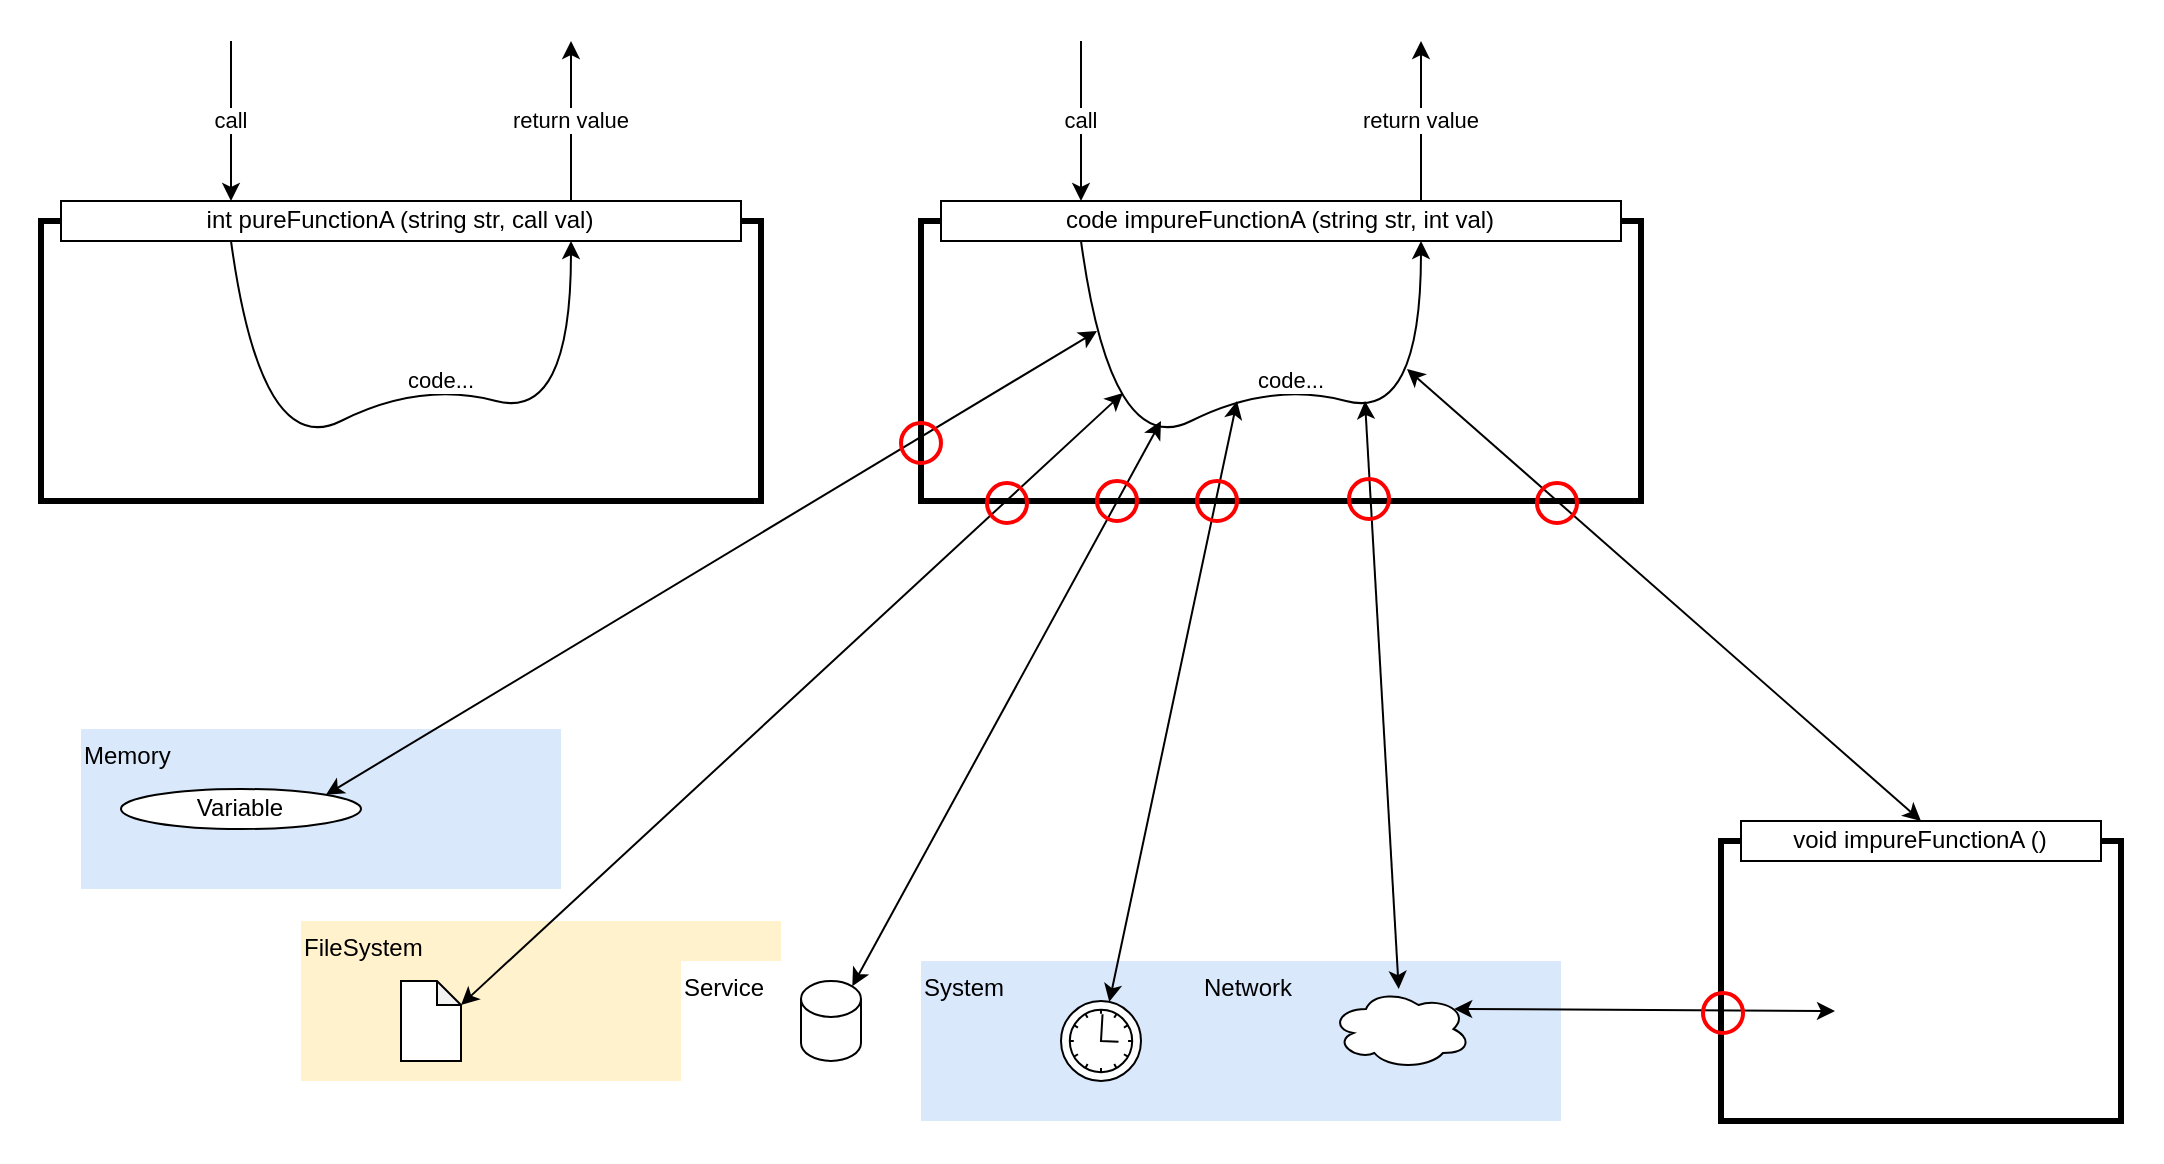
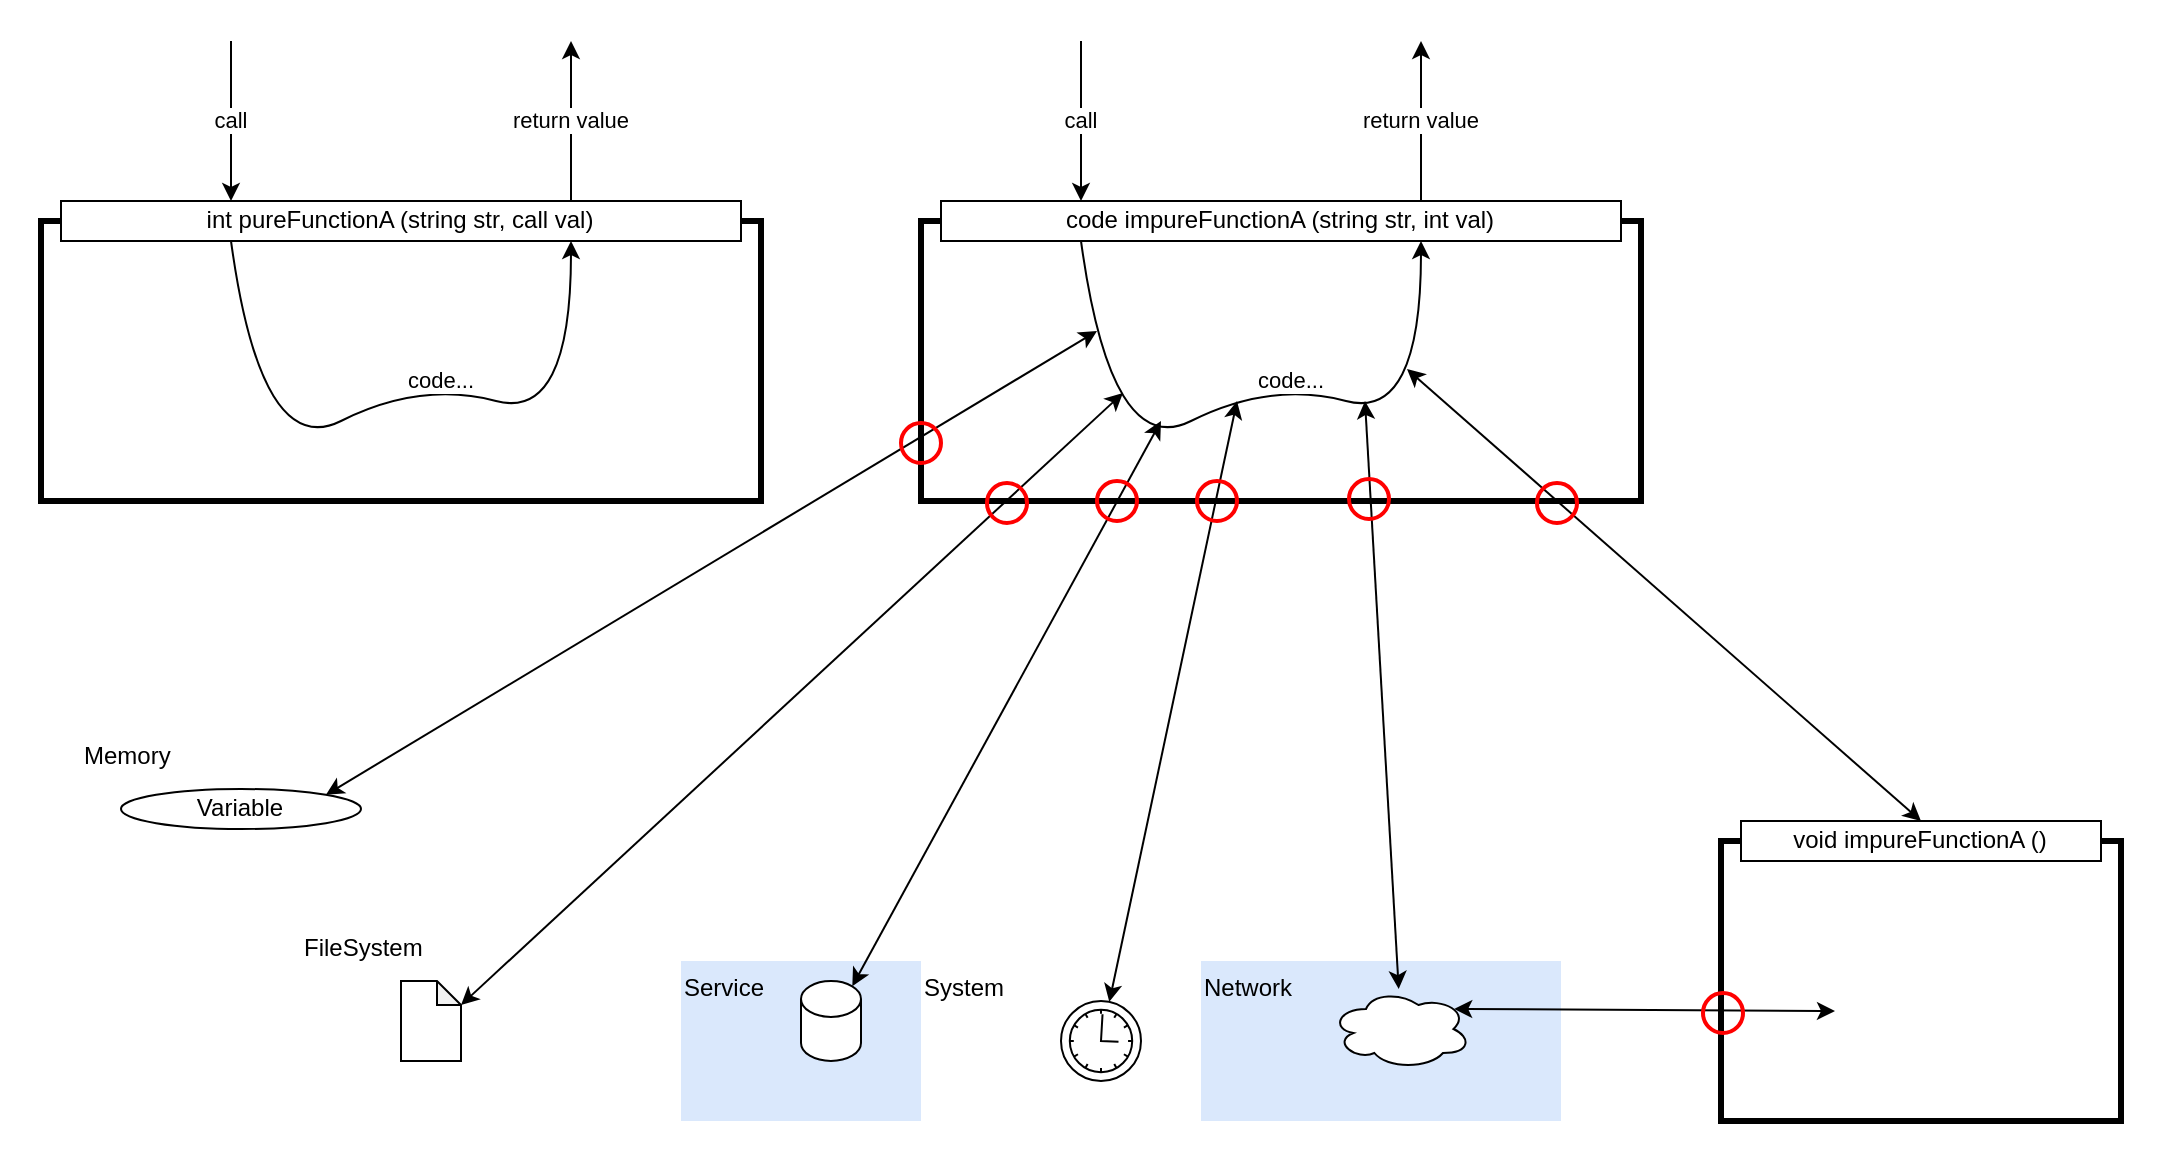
node "Memory": fillcolor #dae8fc -> #ffffff
node "FileSystem": fillcolor #fff2cc -> #ffffff
node "Service": fillcolor #ffffff -> #dae8fc
node "System": fillcolor #dae8fc -> #ffffff
